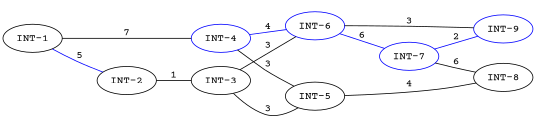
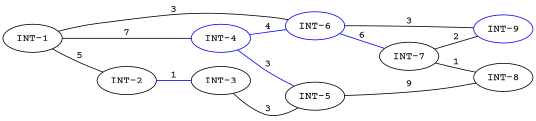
edge "INT-9" -- "INT-7": color blue -> black
edge "INT-6" -- "INT-3": now "INT-6" -- "INT-1"
node "INT-7": color blue -> black
edge "INT-1" -- "INT-2": color blue -> black
edge "INT-7" -- "INT-8": label "6" -> "1"
edge "INT-4" -- "INT-5": color black -> blue
edge "INT-2" -- "INT-3": color black -> blue
edge "INT-8" -- "INT-5": label "4" -> "9"
